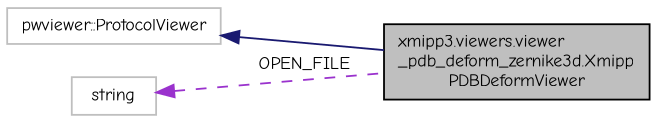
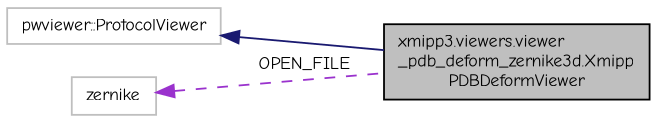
node "string": label "string" -> "zernike"
